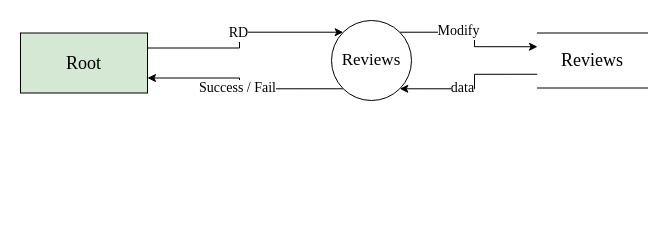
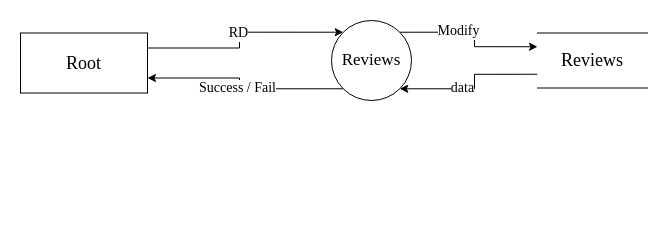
node "Root": fillcolor #d5e8d4 -> #ffffff
